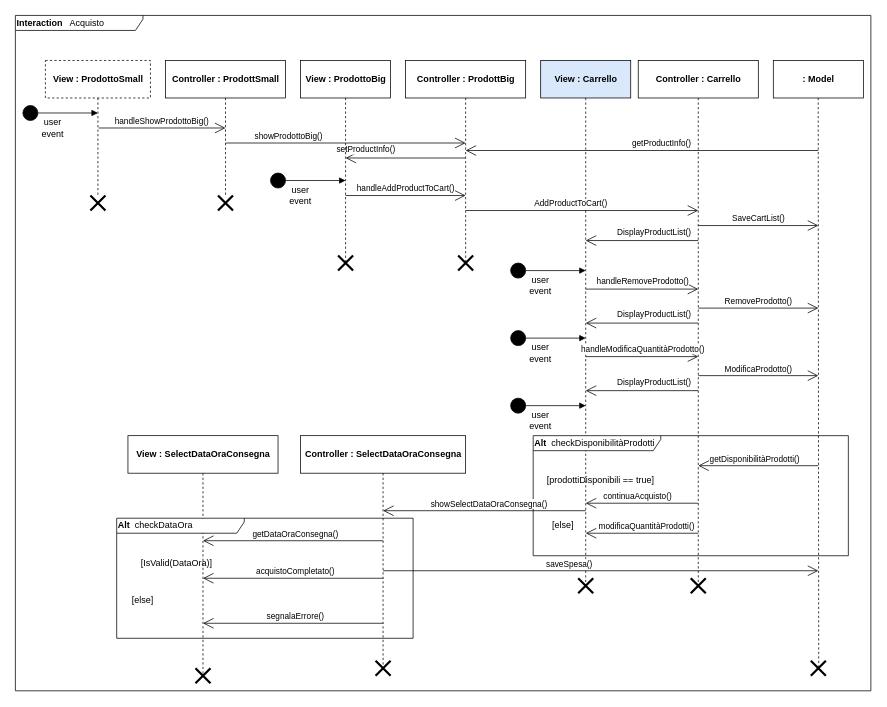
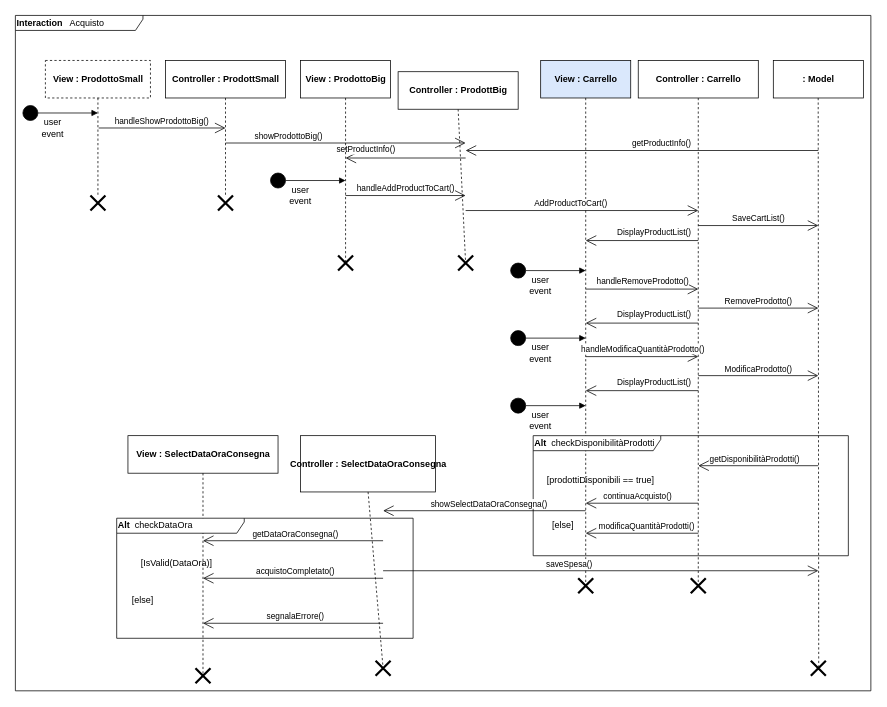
node "Controller : ProdottBig": moved (465, 79) -> (458, 90)
node "Controller : SelectDataOraConsegna": size 165x38 -> 135x56
